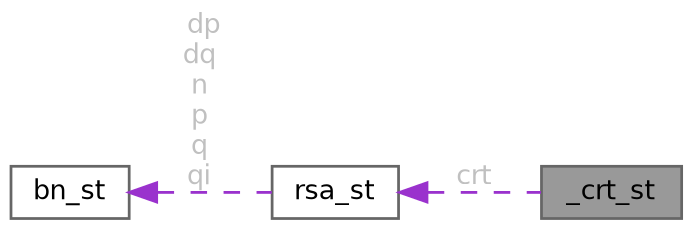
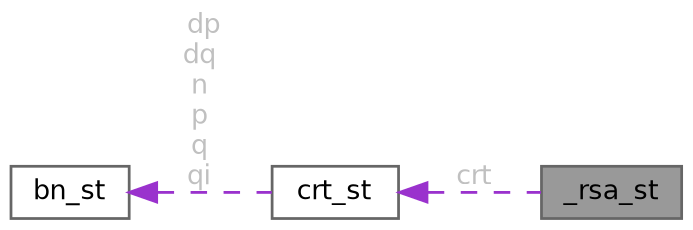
node "rsa_st": label "rsa_st" -> "crt_st"
node "_crt_st": label "_crt_st" -> "_rsa_st"
